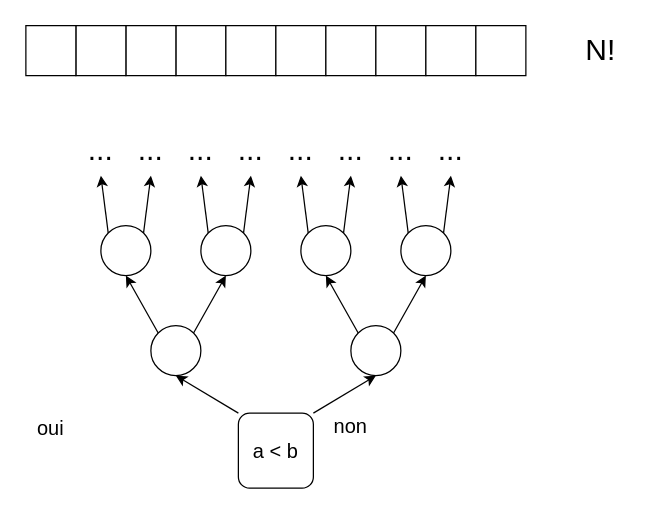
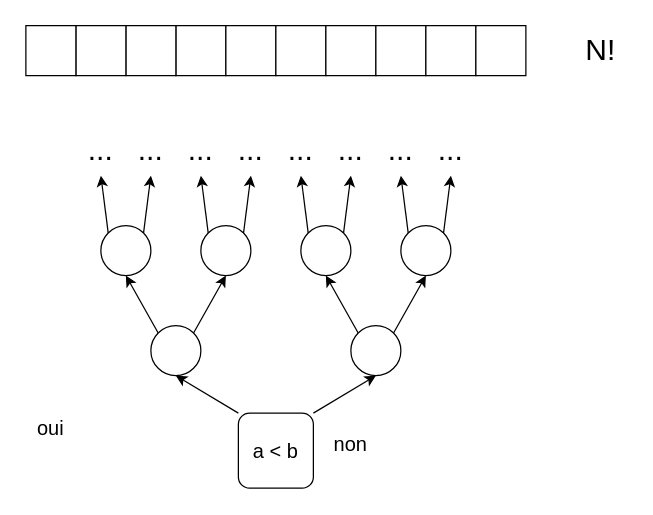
node "non": moved (351, 426) -> (351, 444)
